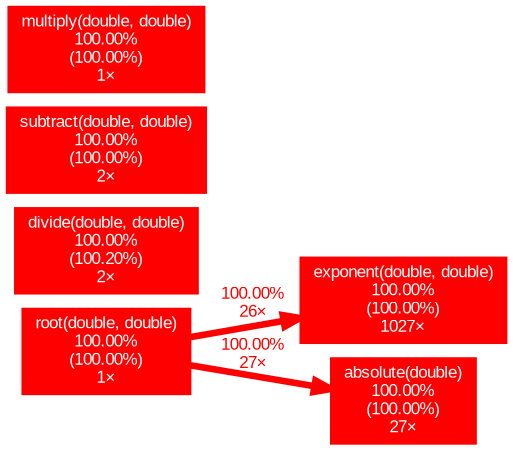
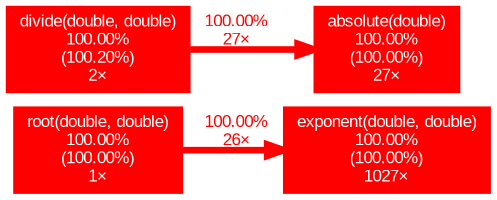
node "multiply(double, double) 100.00% (100.00%) 1×": removed
node "subtract(double, double) 100.00% (100.00%) 2×": removed
edge "root(double, double) 100.00% (100.00%) 1×" -> "absolute(double) 100.00% (100.00%) 27×": now "divide(double, double) 100.00% (100.20%) 2×" -> "absolute(double) 100.00% (100.00%) 27×"
